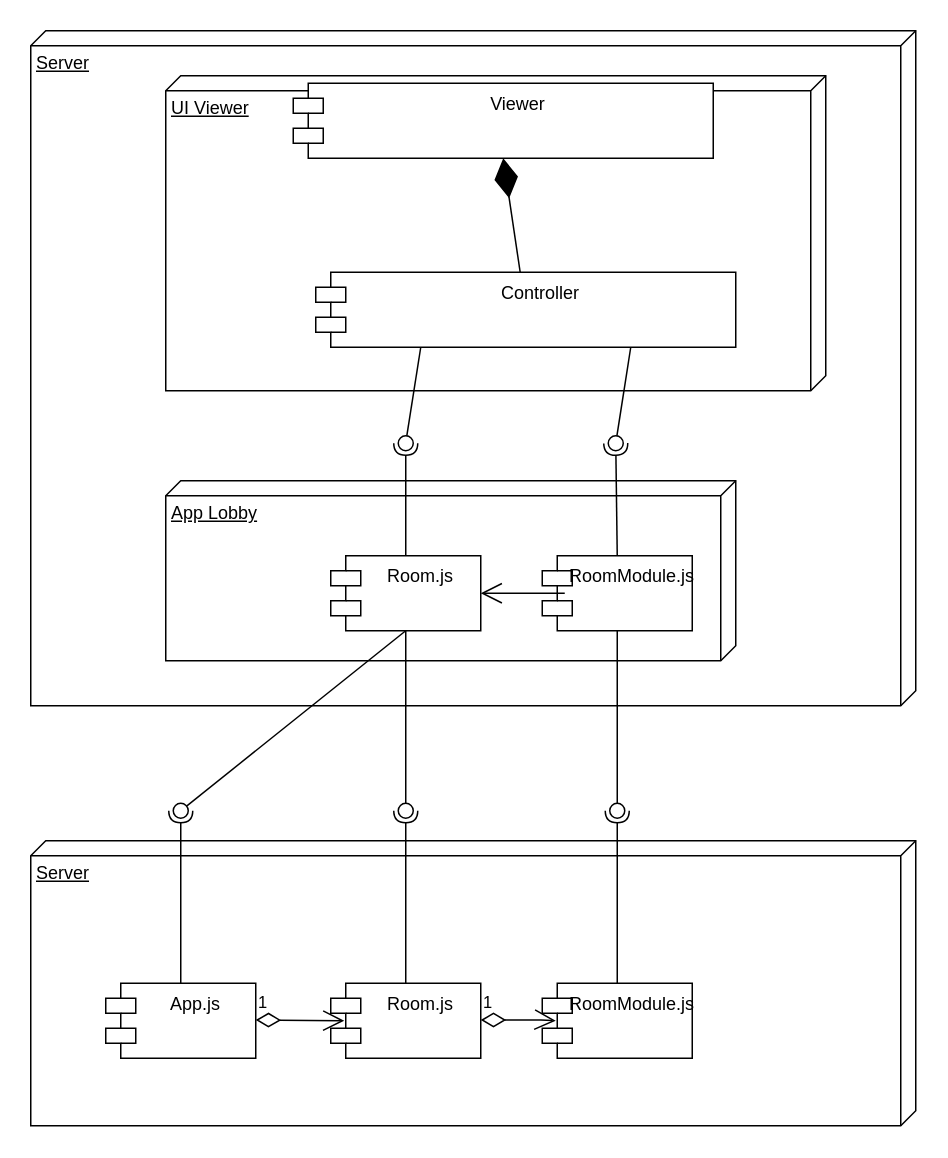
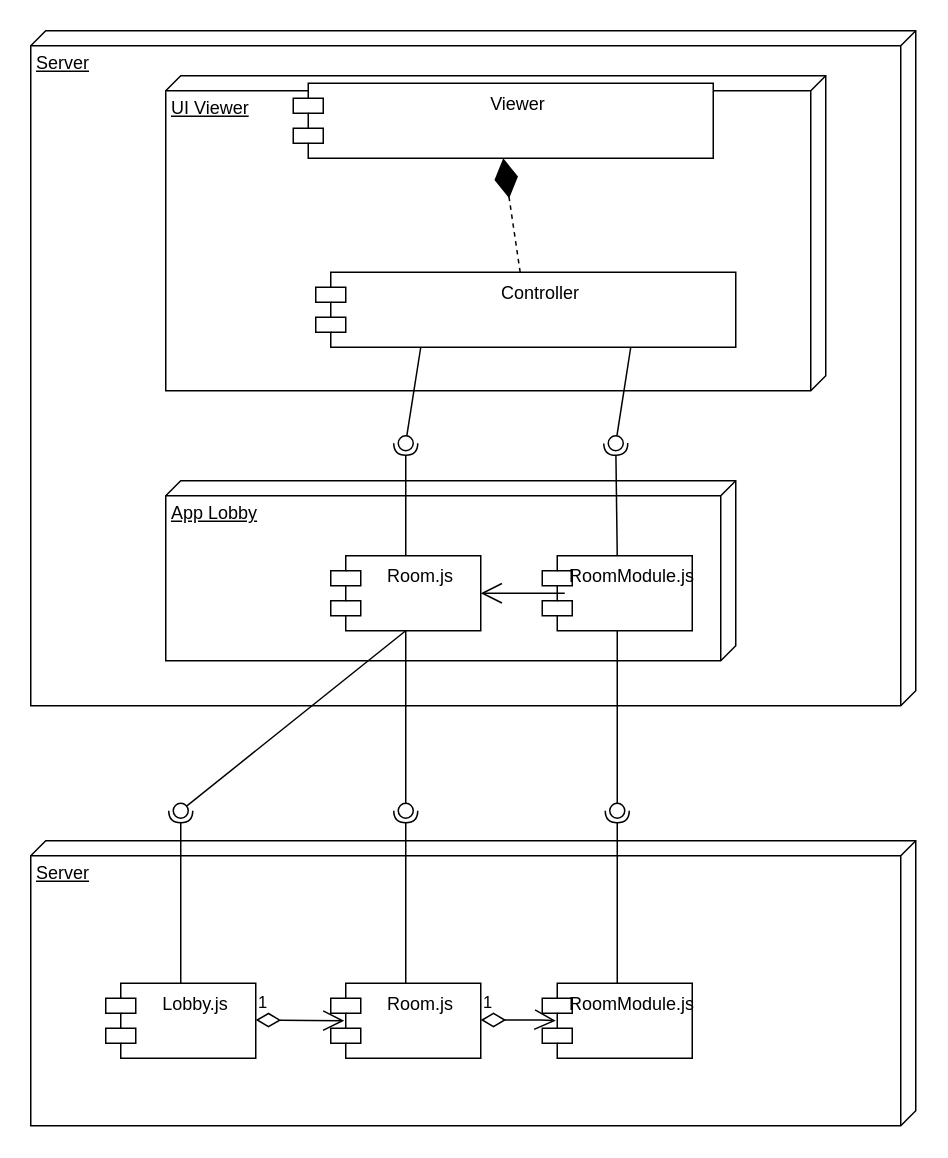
edge "Controller" -> "Viewer": style solid -> dashed
node "App.js": label "App.js" -> "Lobby.js"
